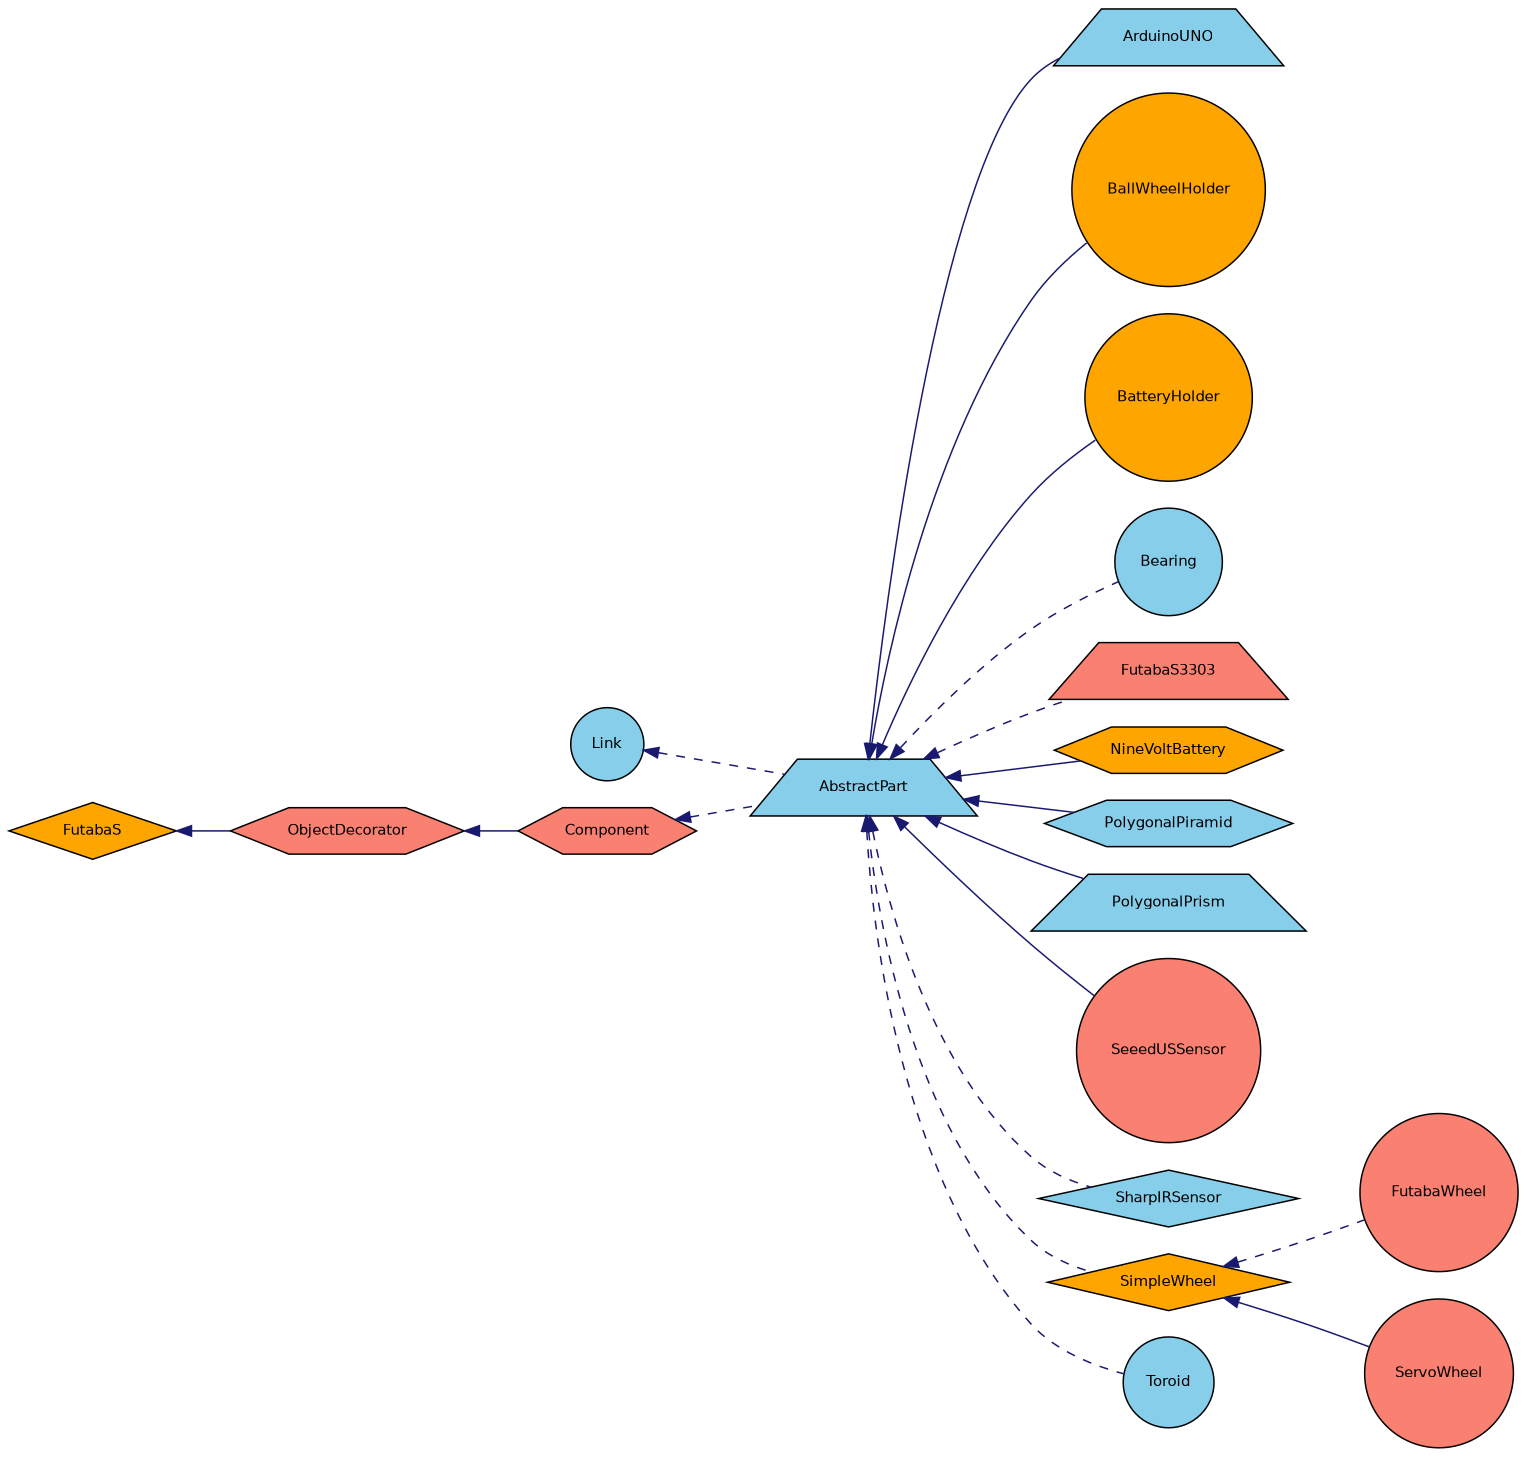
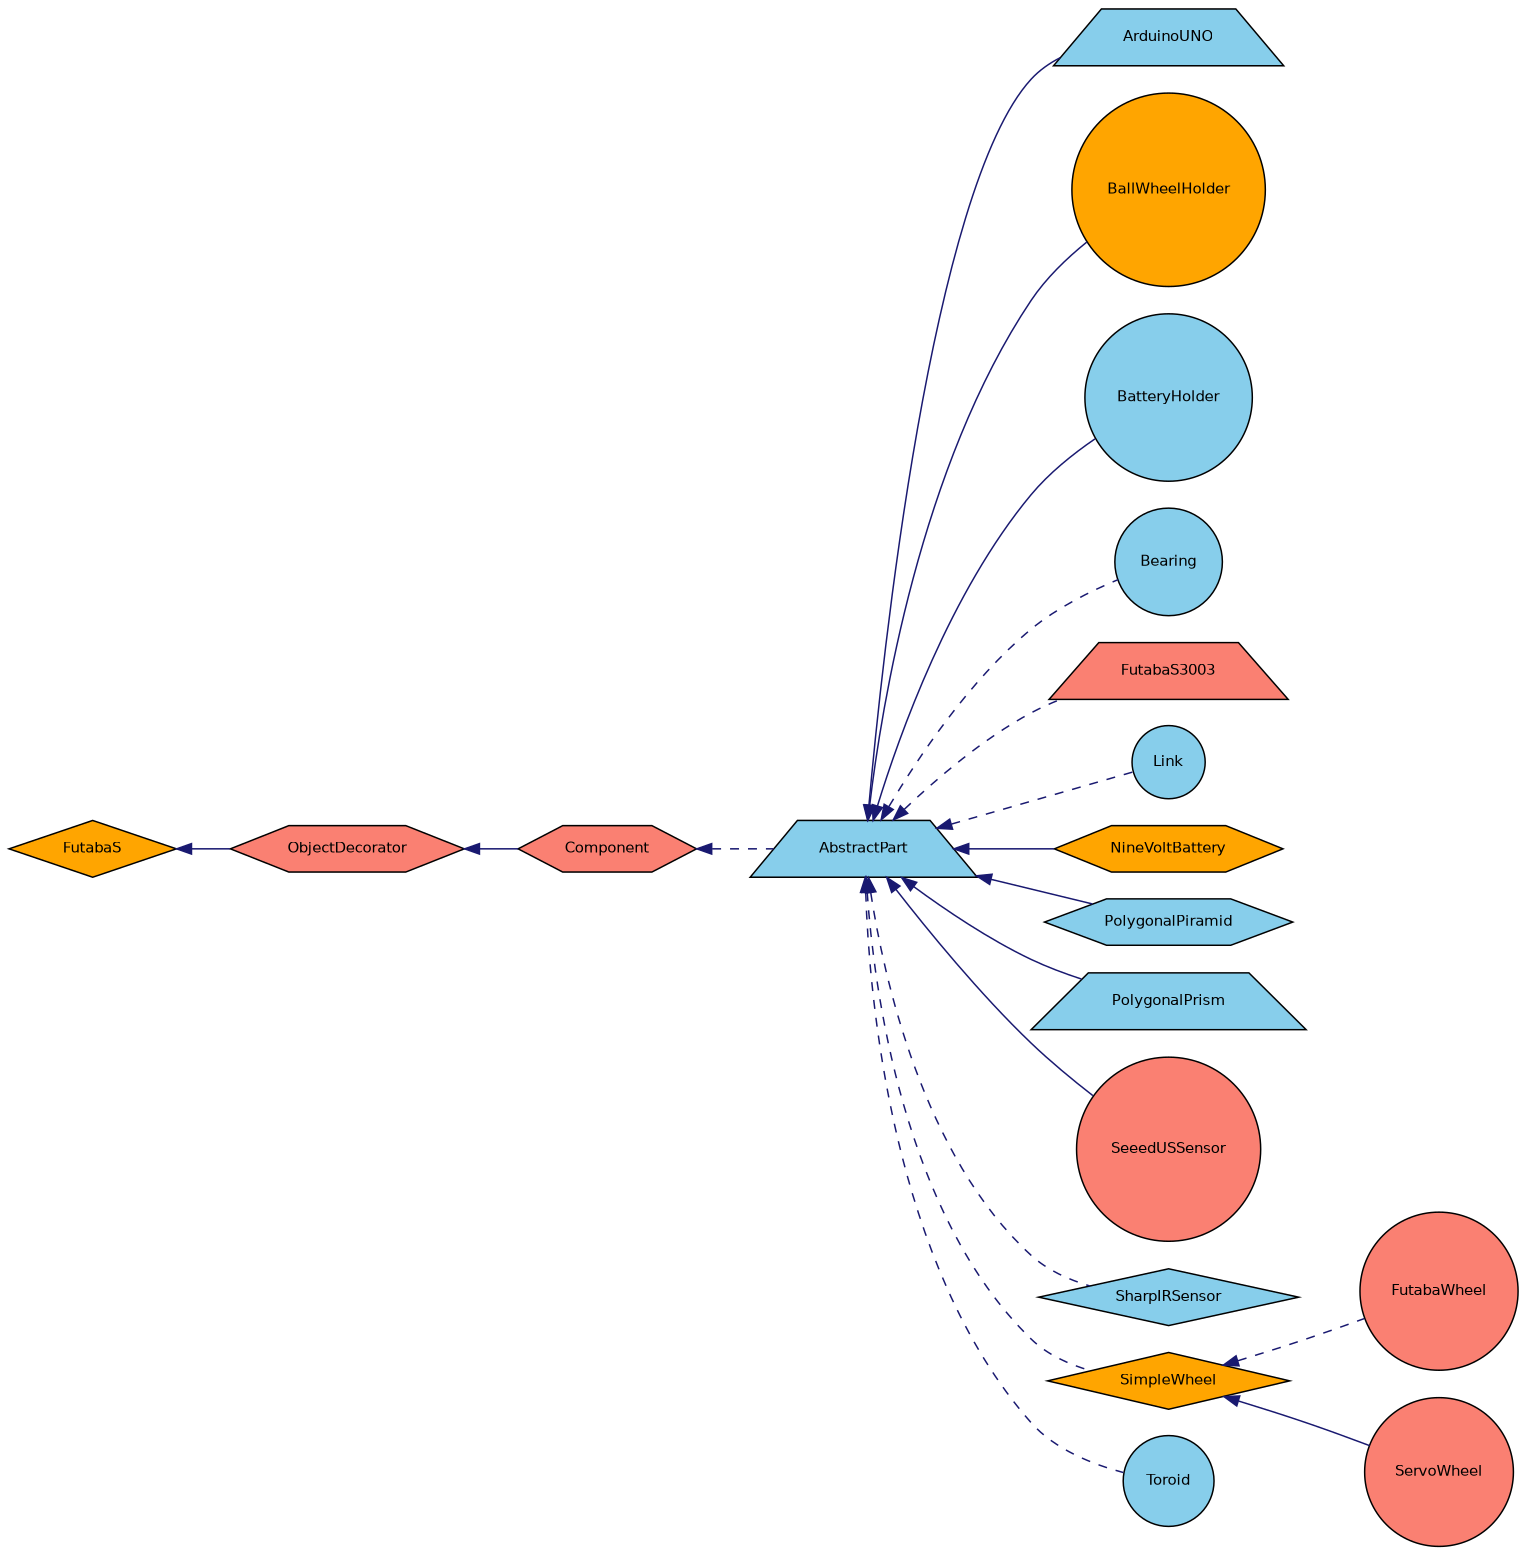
node "BatteryHolder": fillcolor orange -> skyblue
node "FutabaS3303": label "FutabaS3303" -> "FutabaS3003"
edge "AbstractPart" -> "Link": reversed
